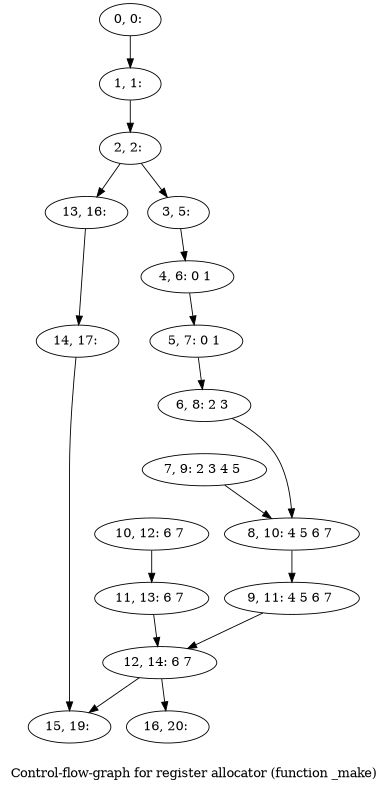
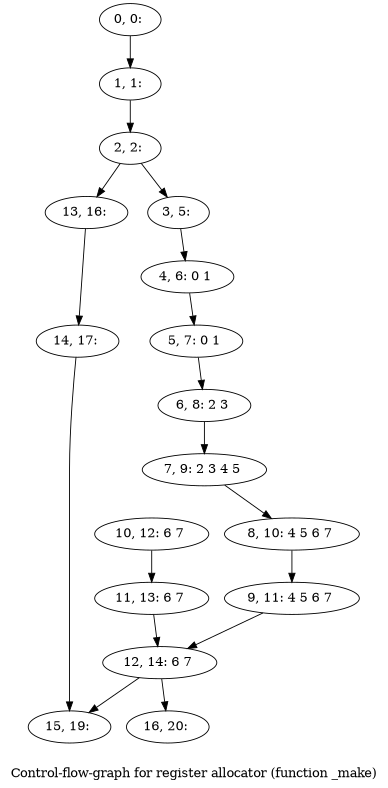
edge "6, 8: 2 3" -> "8, 10: 4 5 6 7": now "6, 8: 2 3" -> "7, 9: 2 3 4 5"
